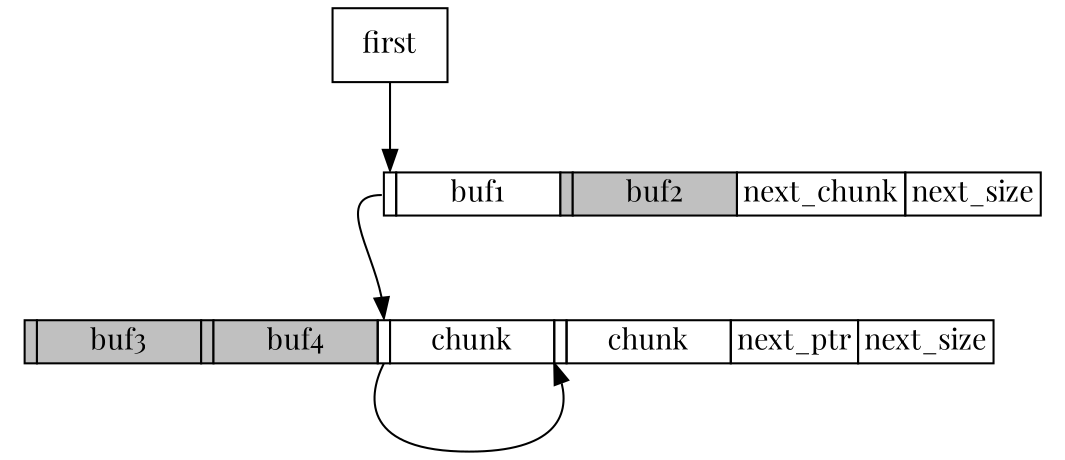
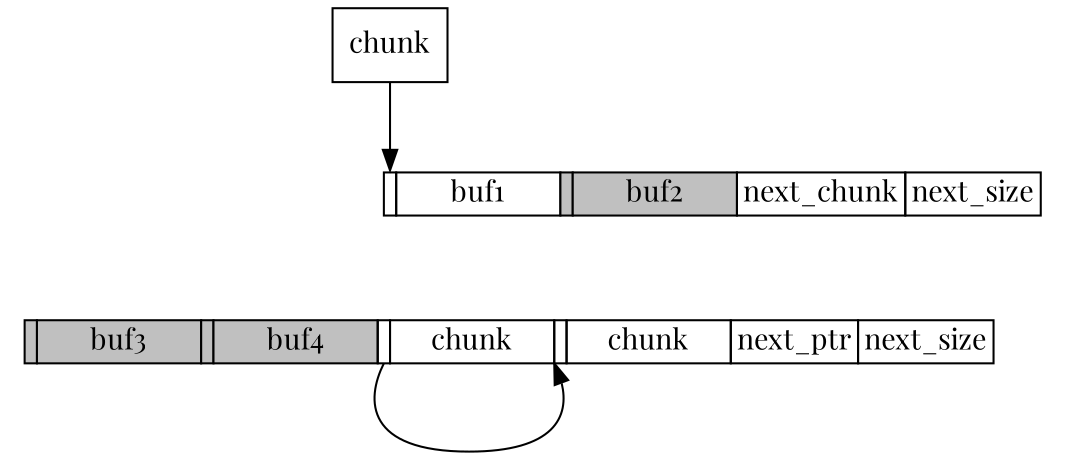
node "first": label "first" -> "chunk"
edge "buf1" -> "buf3": removed
